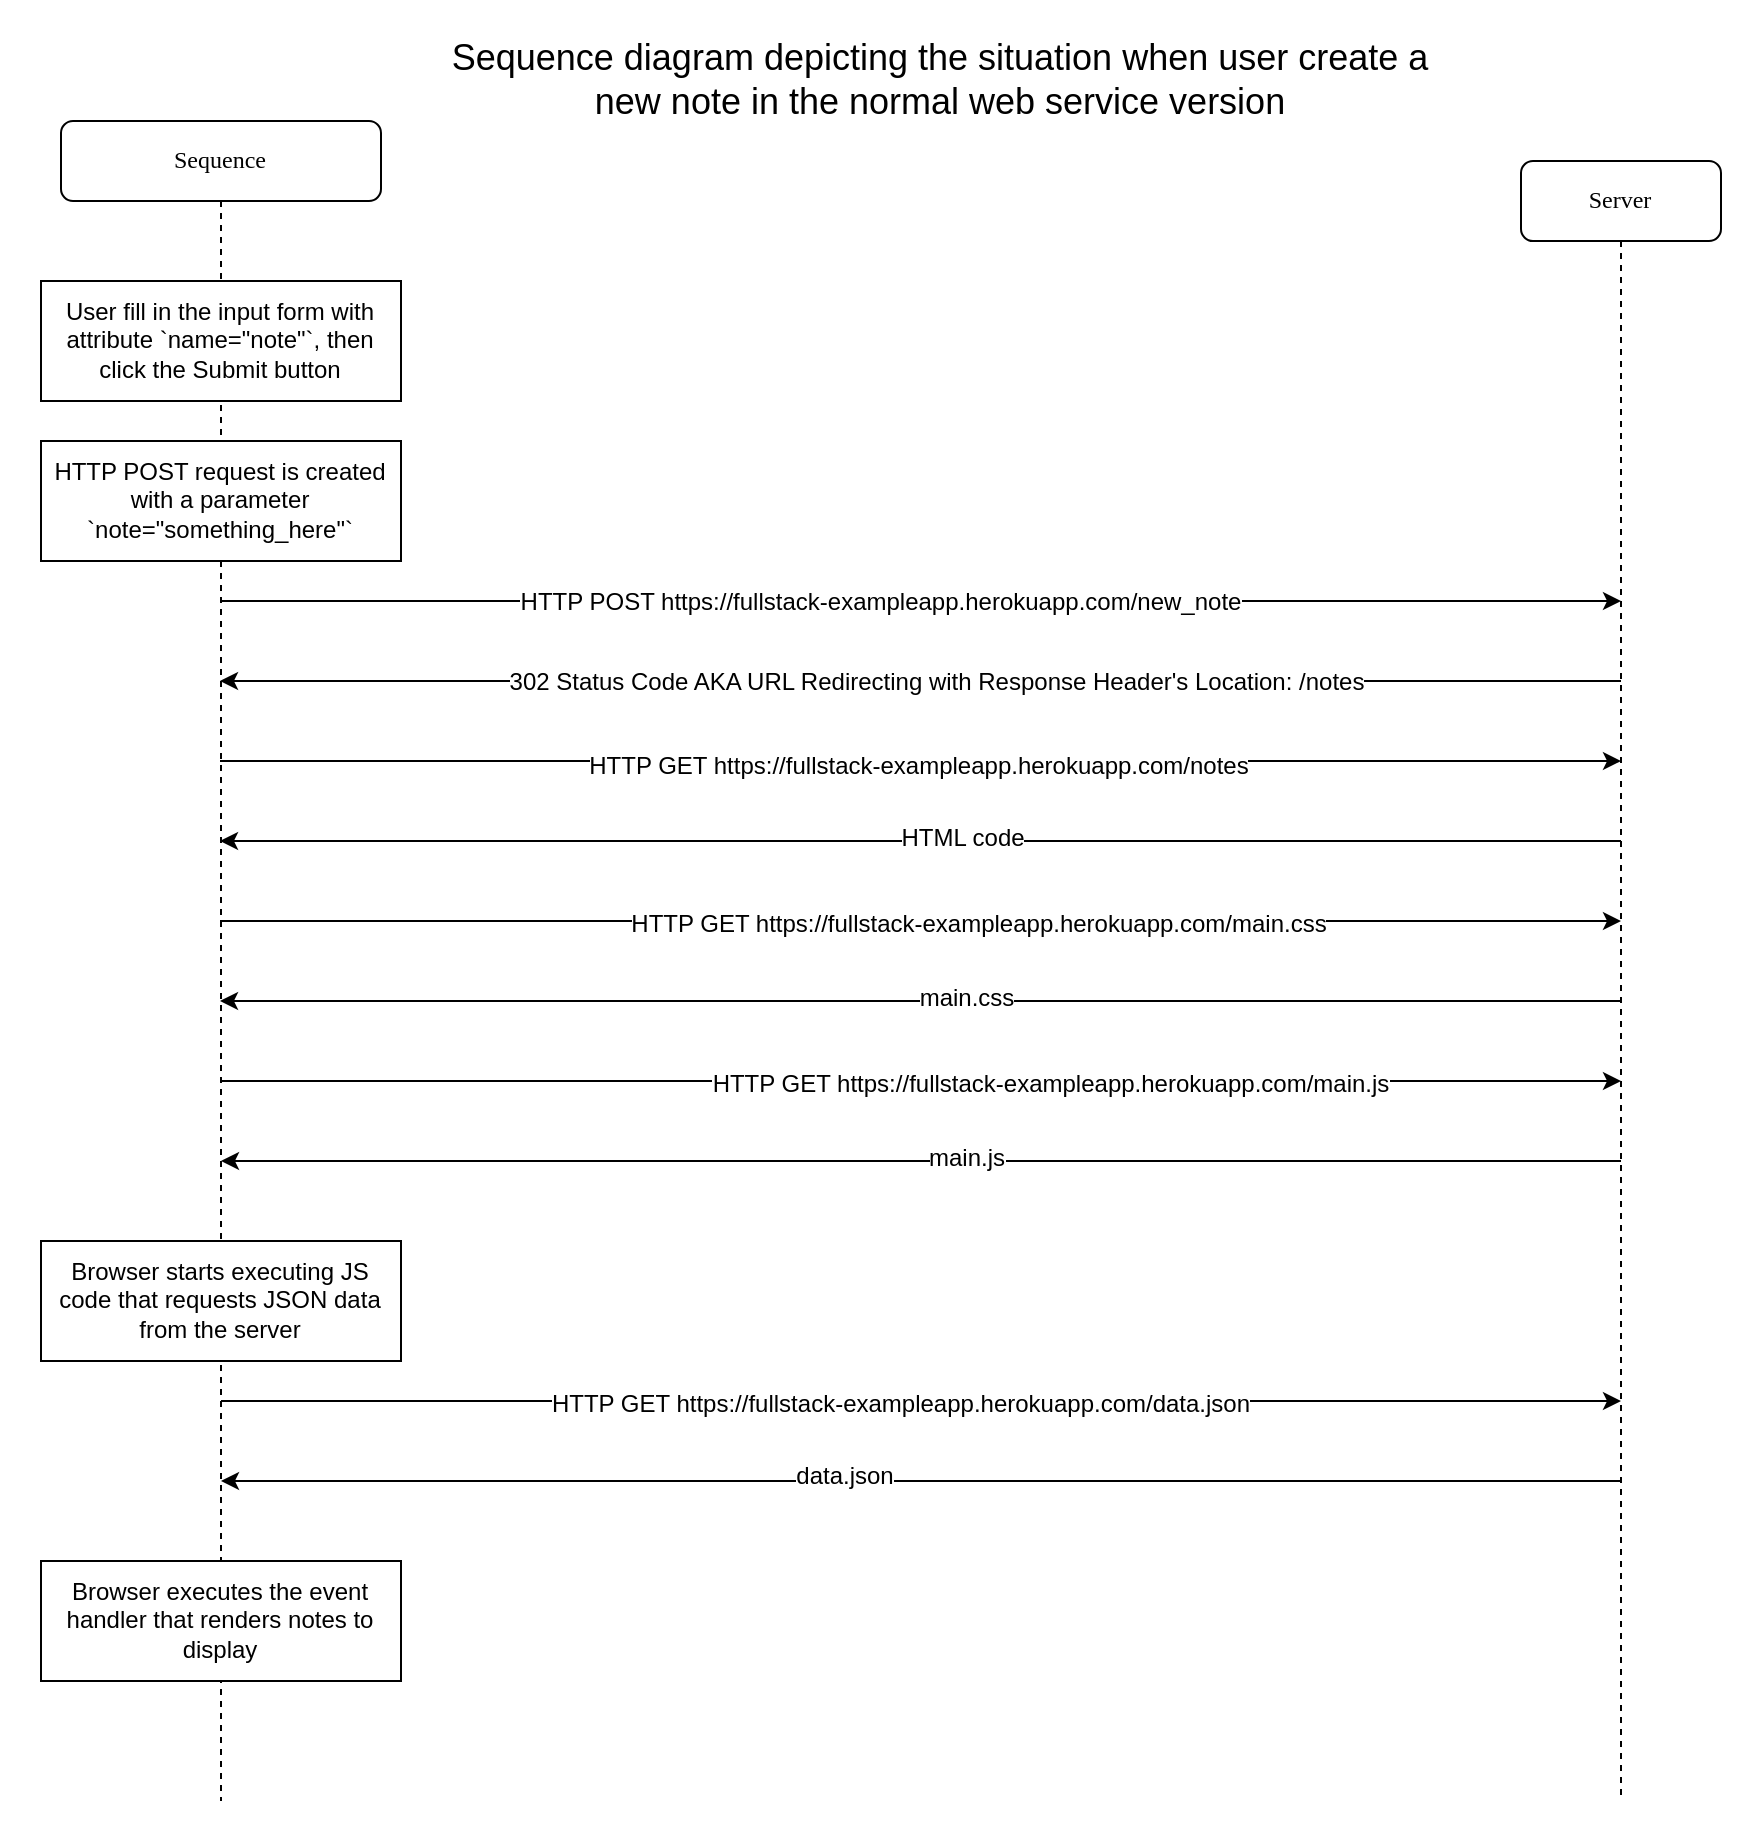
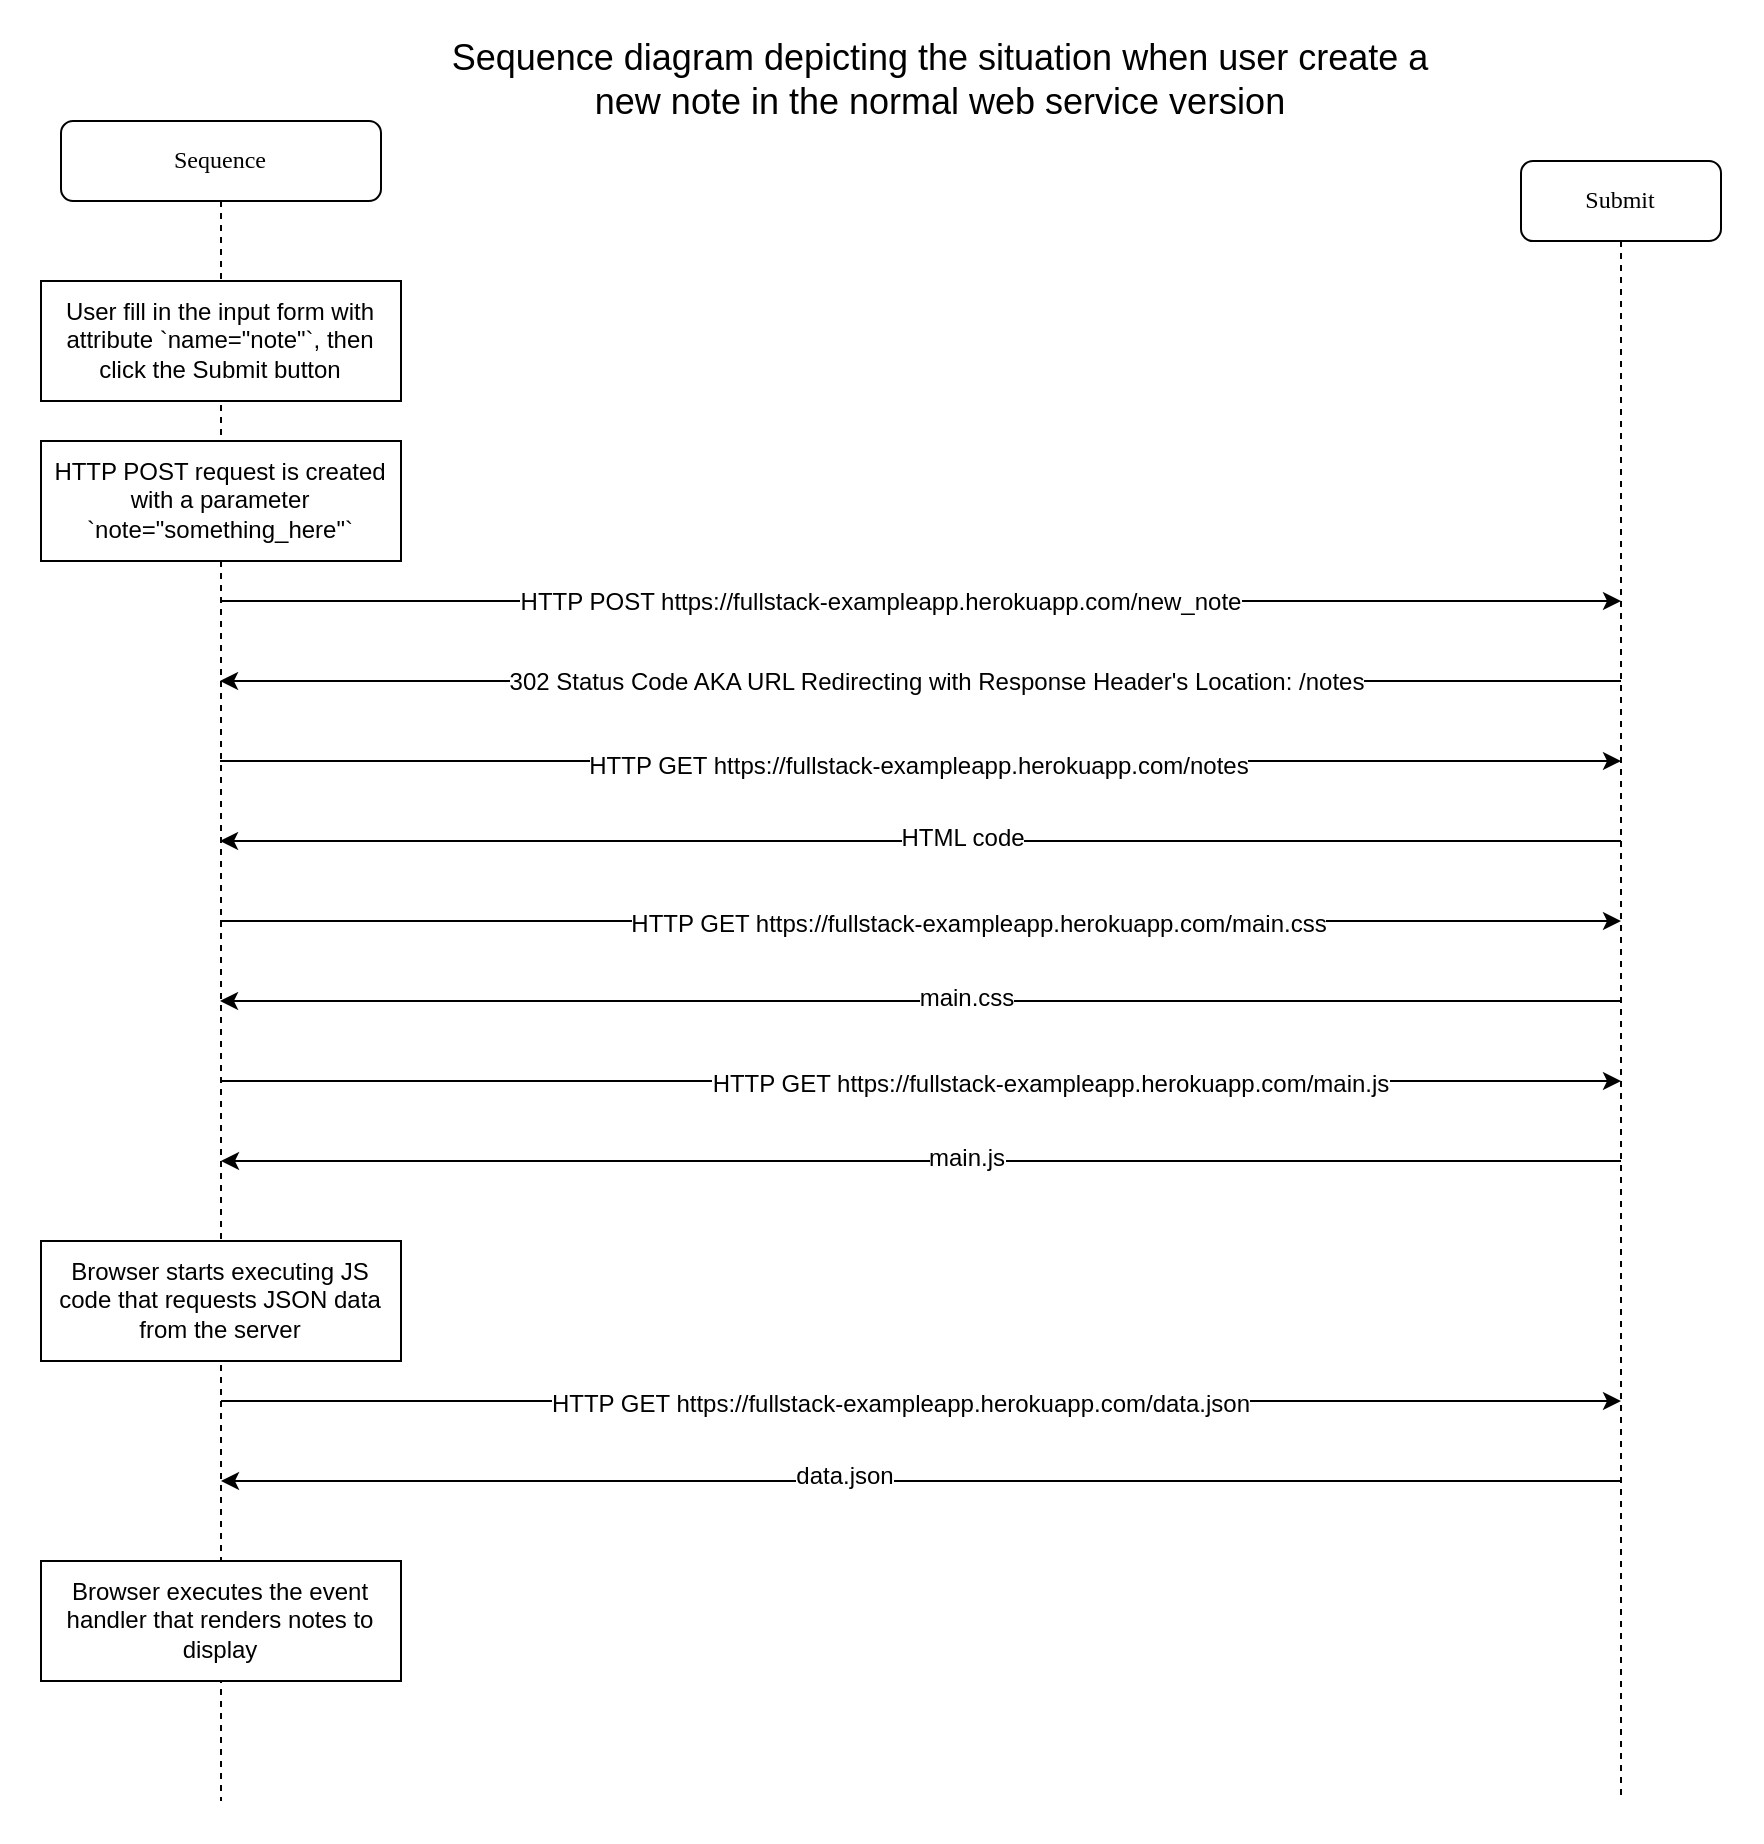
node "Server": label "Server" -> "Submit"
